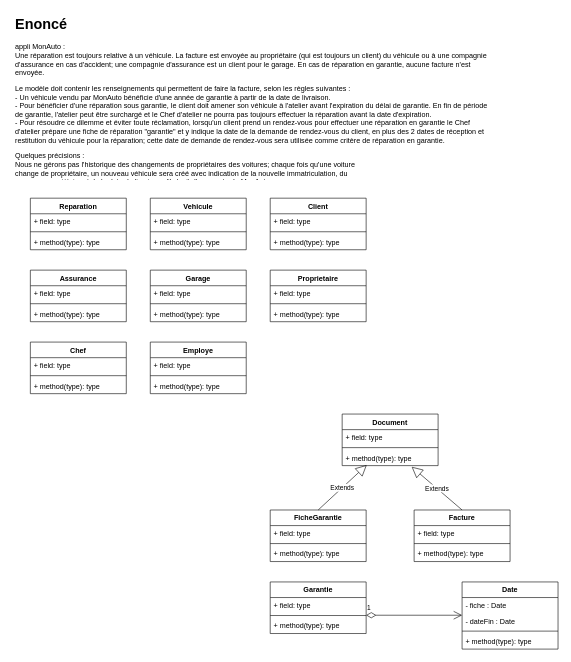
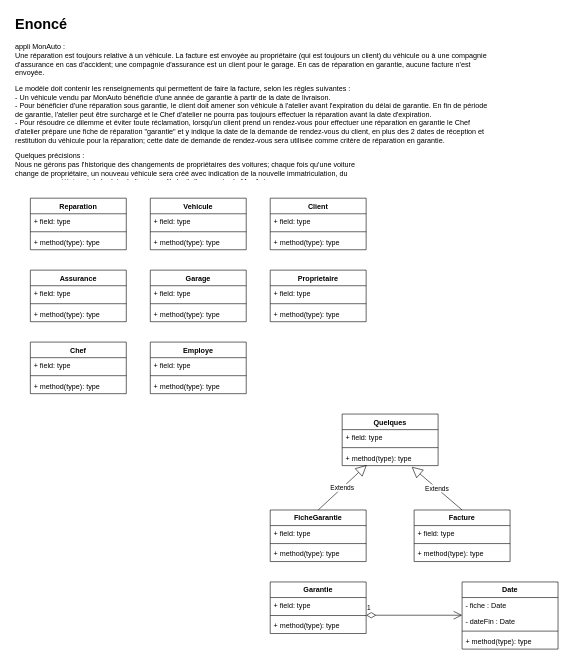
node "Document": label "Document" -> "Quelques"
